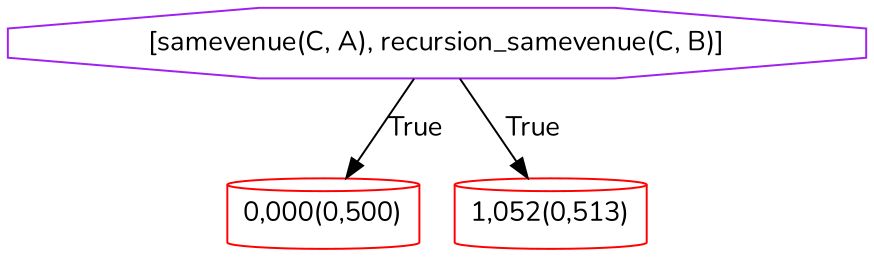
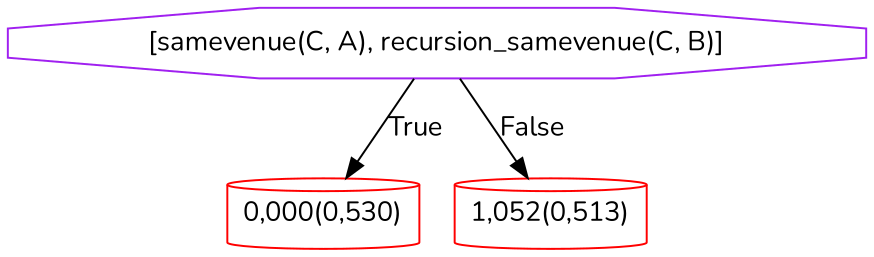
edge "[samevenue(C, A), recursion_samevenue(C, B)]" -> "1,052(0,513)": label "True" -> "False"
node "0,000(0,500)": label "0,000(0,500)" -> "0,000(0,530)"
